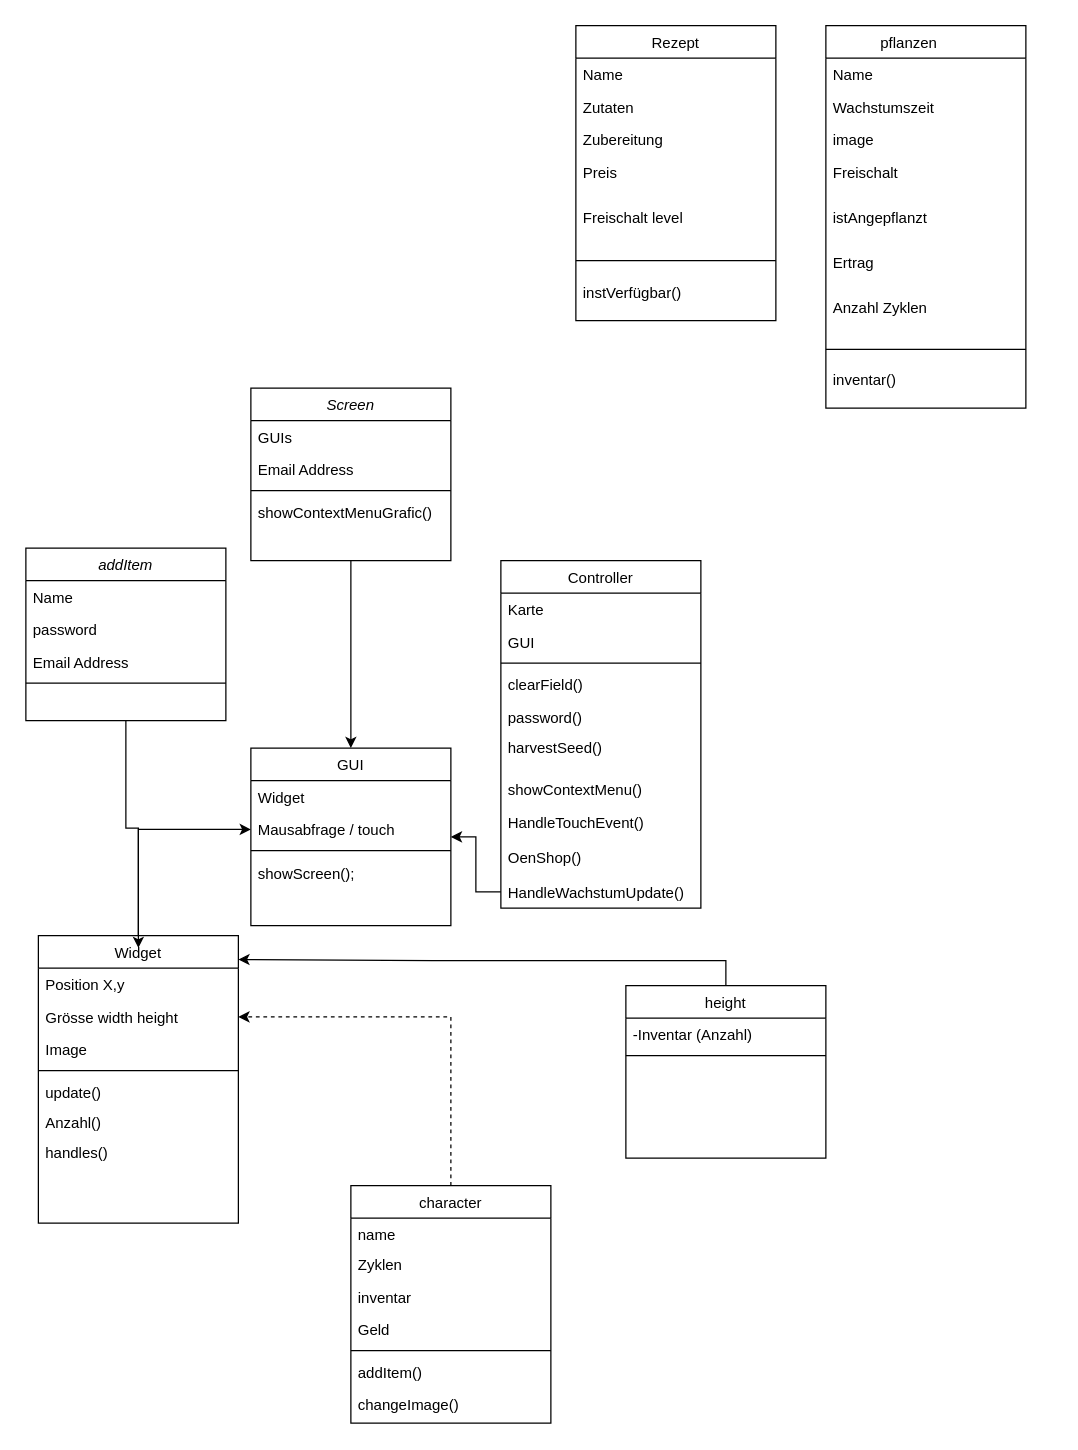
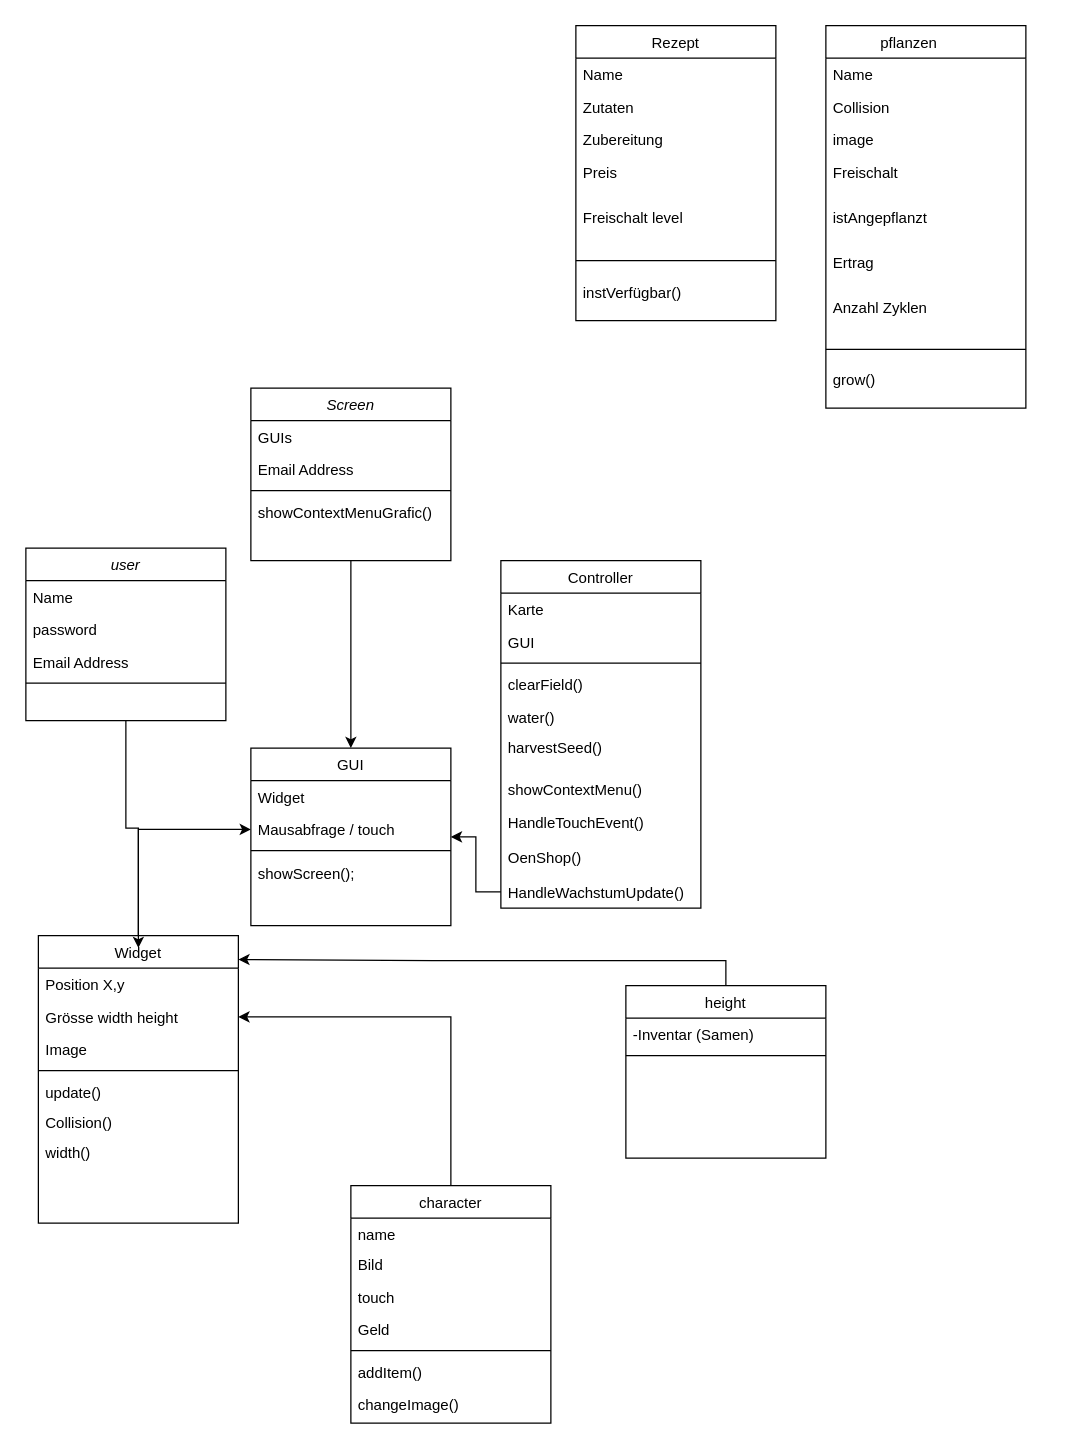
node "Wachstumszeit": label "Wachstumszeit" -> "Collision"
node "inventar()": label "inventar()" -> "grow()"
node "addItem": label "addItem" -> "user"
node "password()": label "password()" -> "water()"
edge "character" -> "Grösse width height": style dashed -> solid
node "-Inventar (Anzahl)": label "-Inventar (Anzahl)" -> "-Inventar (Samen)"
node "Anzahl()": label "Anzahl()" -> "Collision()"
node "handles()": label "handles()" -> "width()"
node "Zyklen": label "Zyklen" -> "Bild"
node "inventar": label "inventar" -> "touch"
